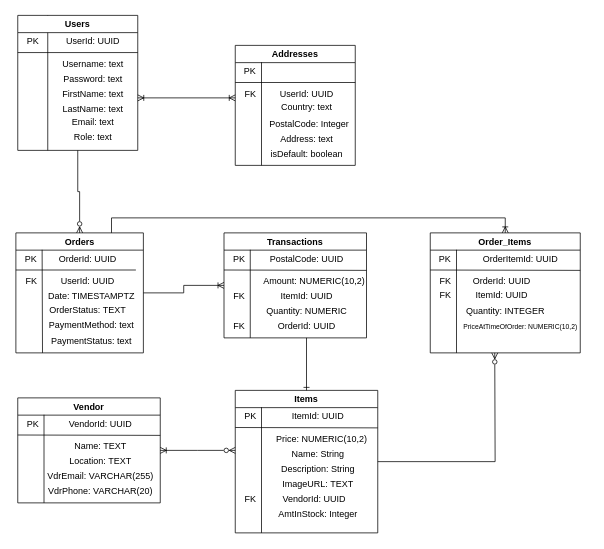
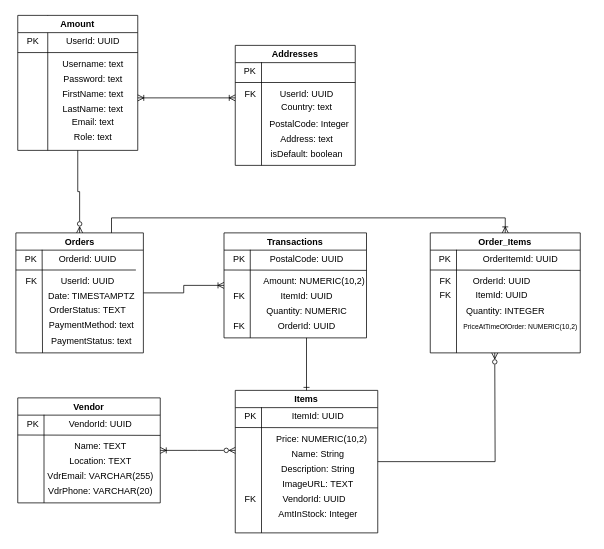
node "Users": label "Users" -> "Amount"
